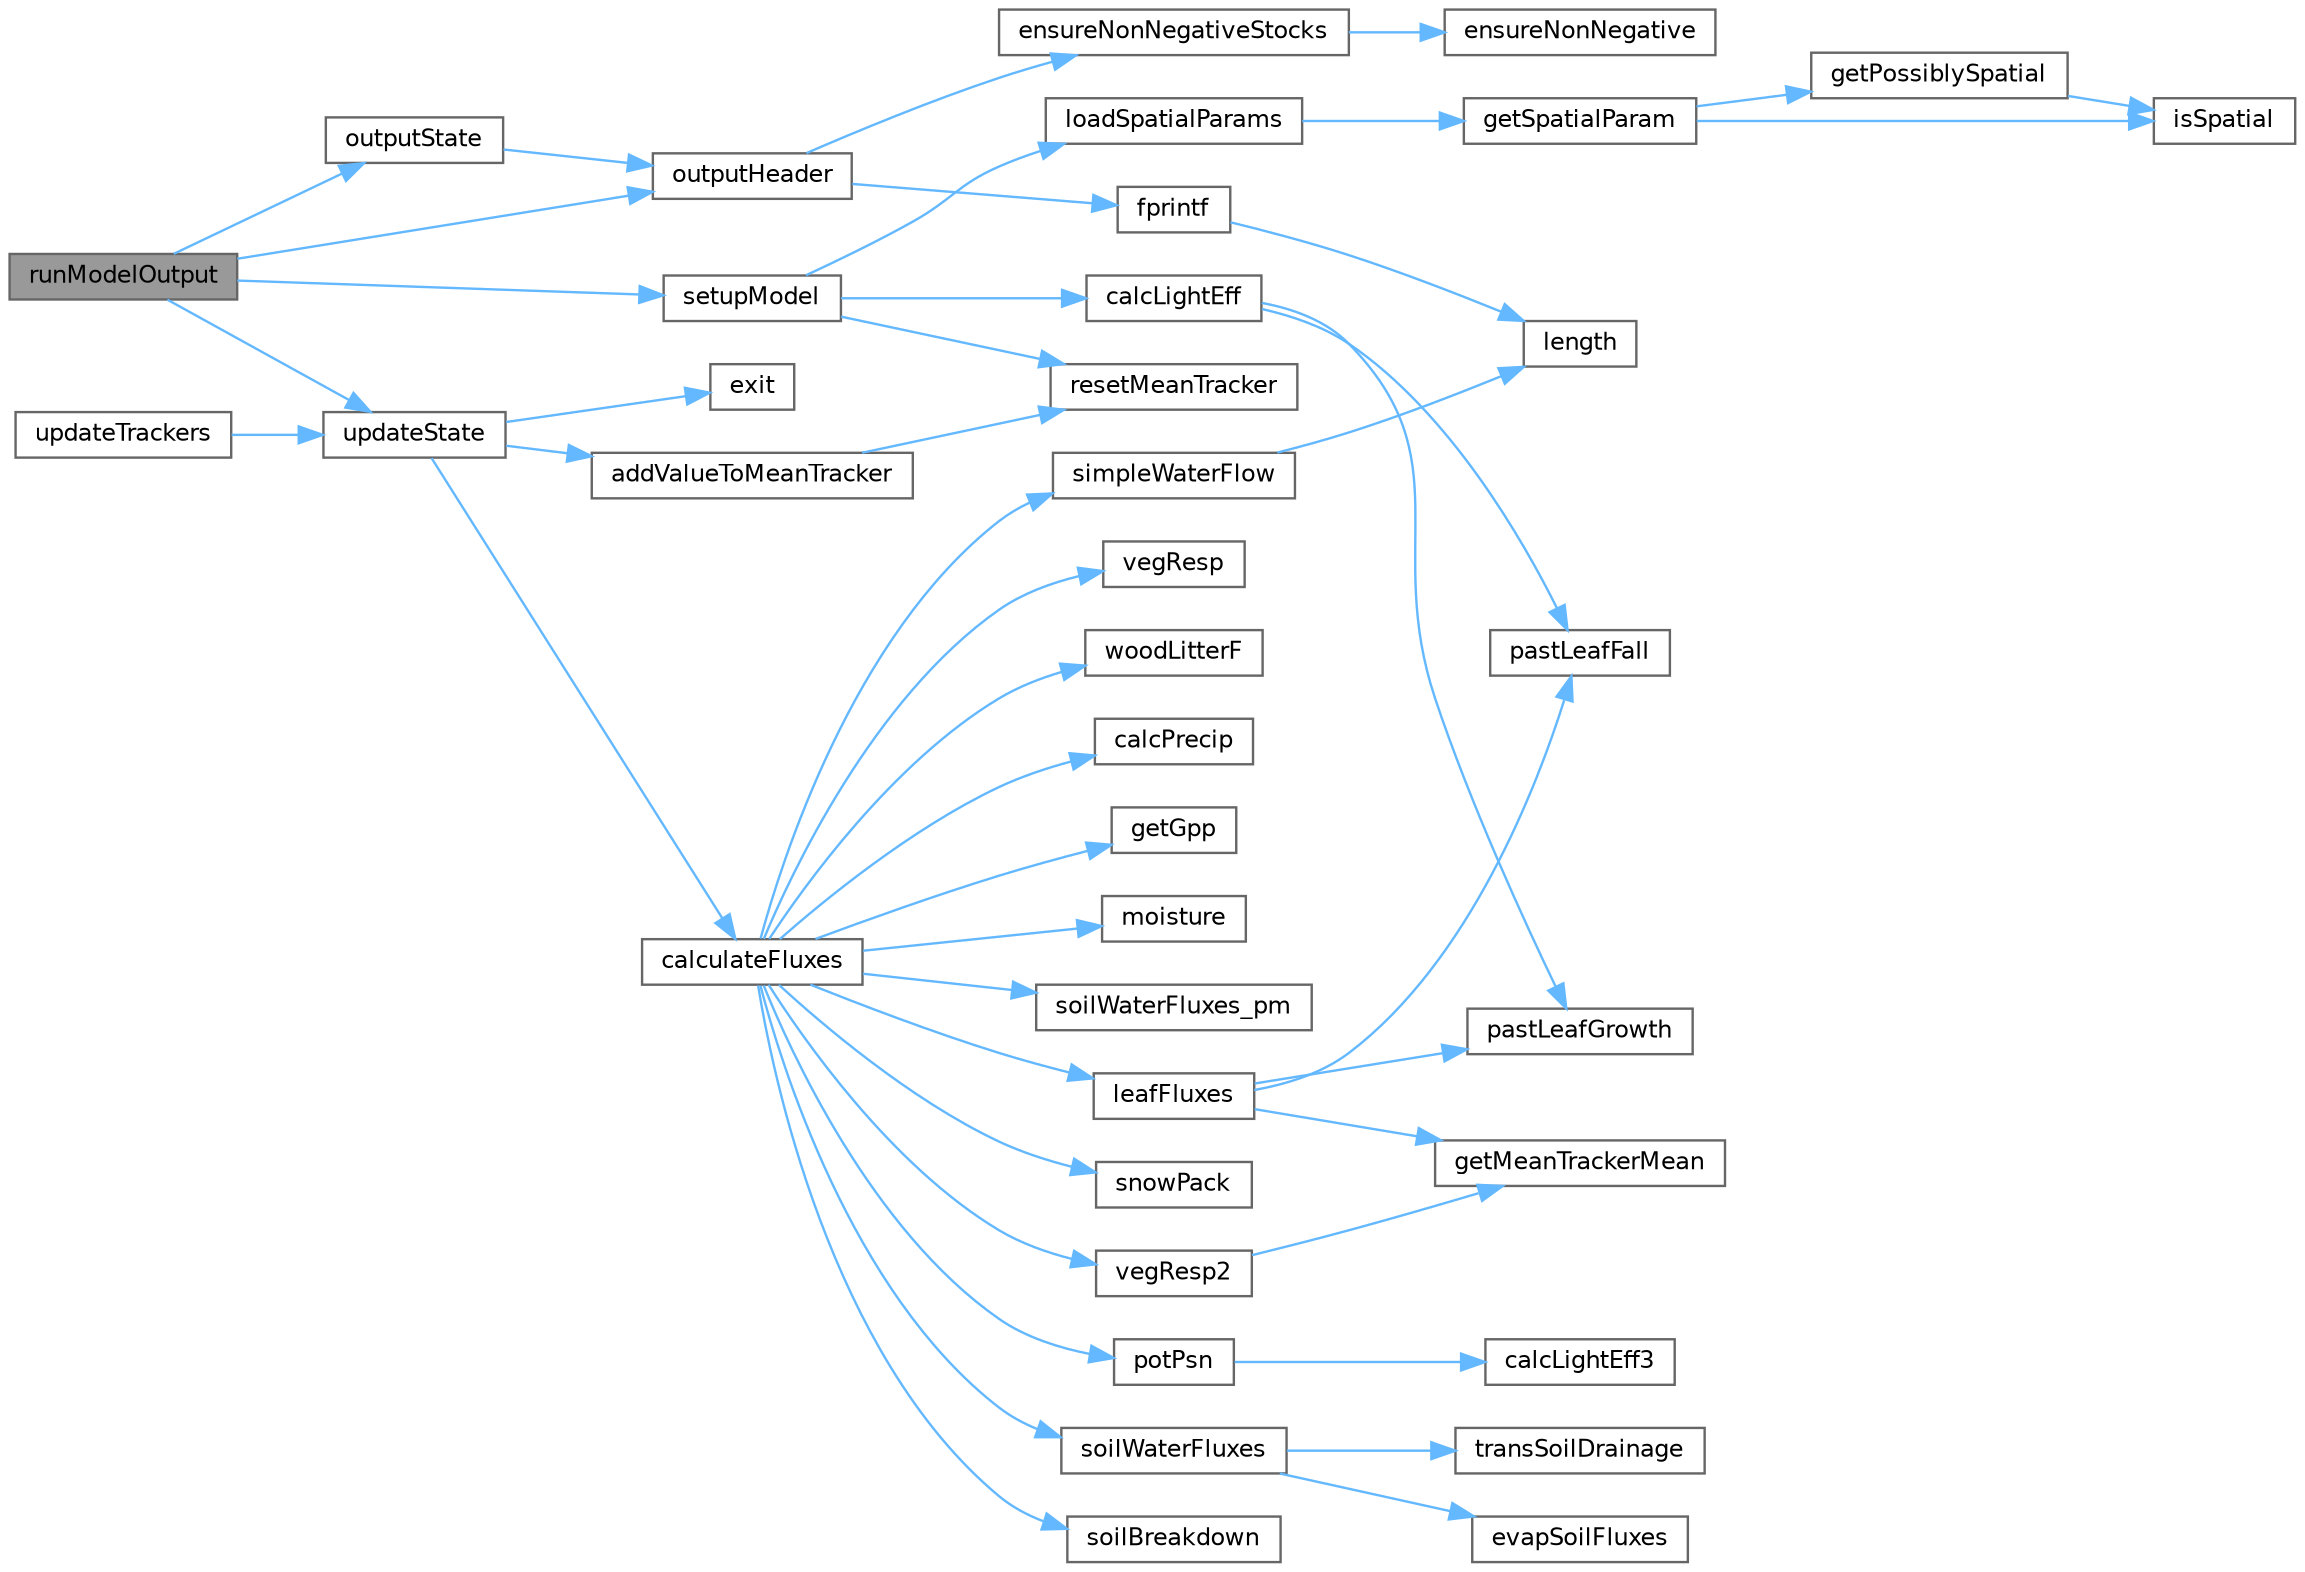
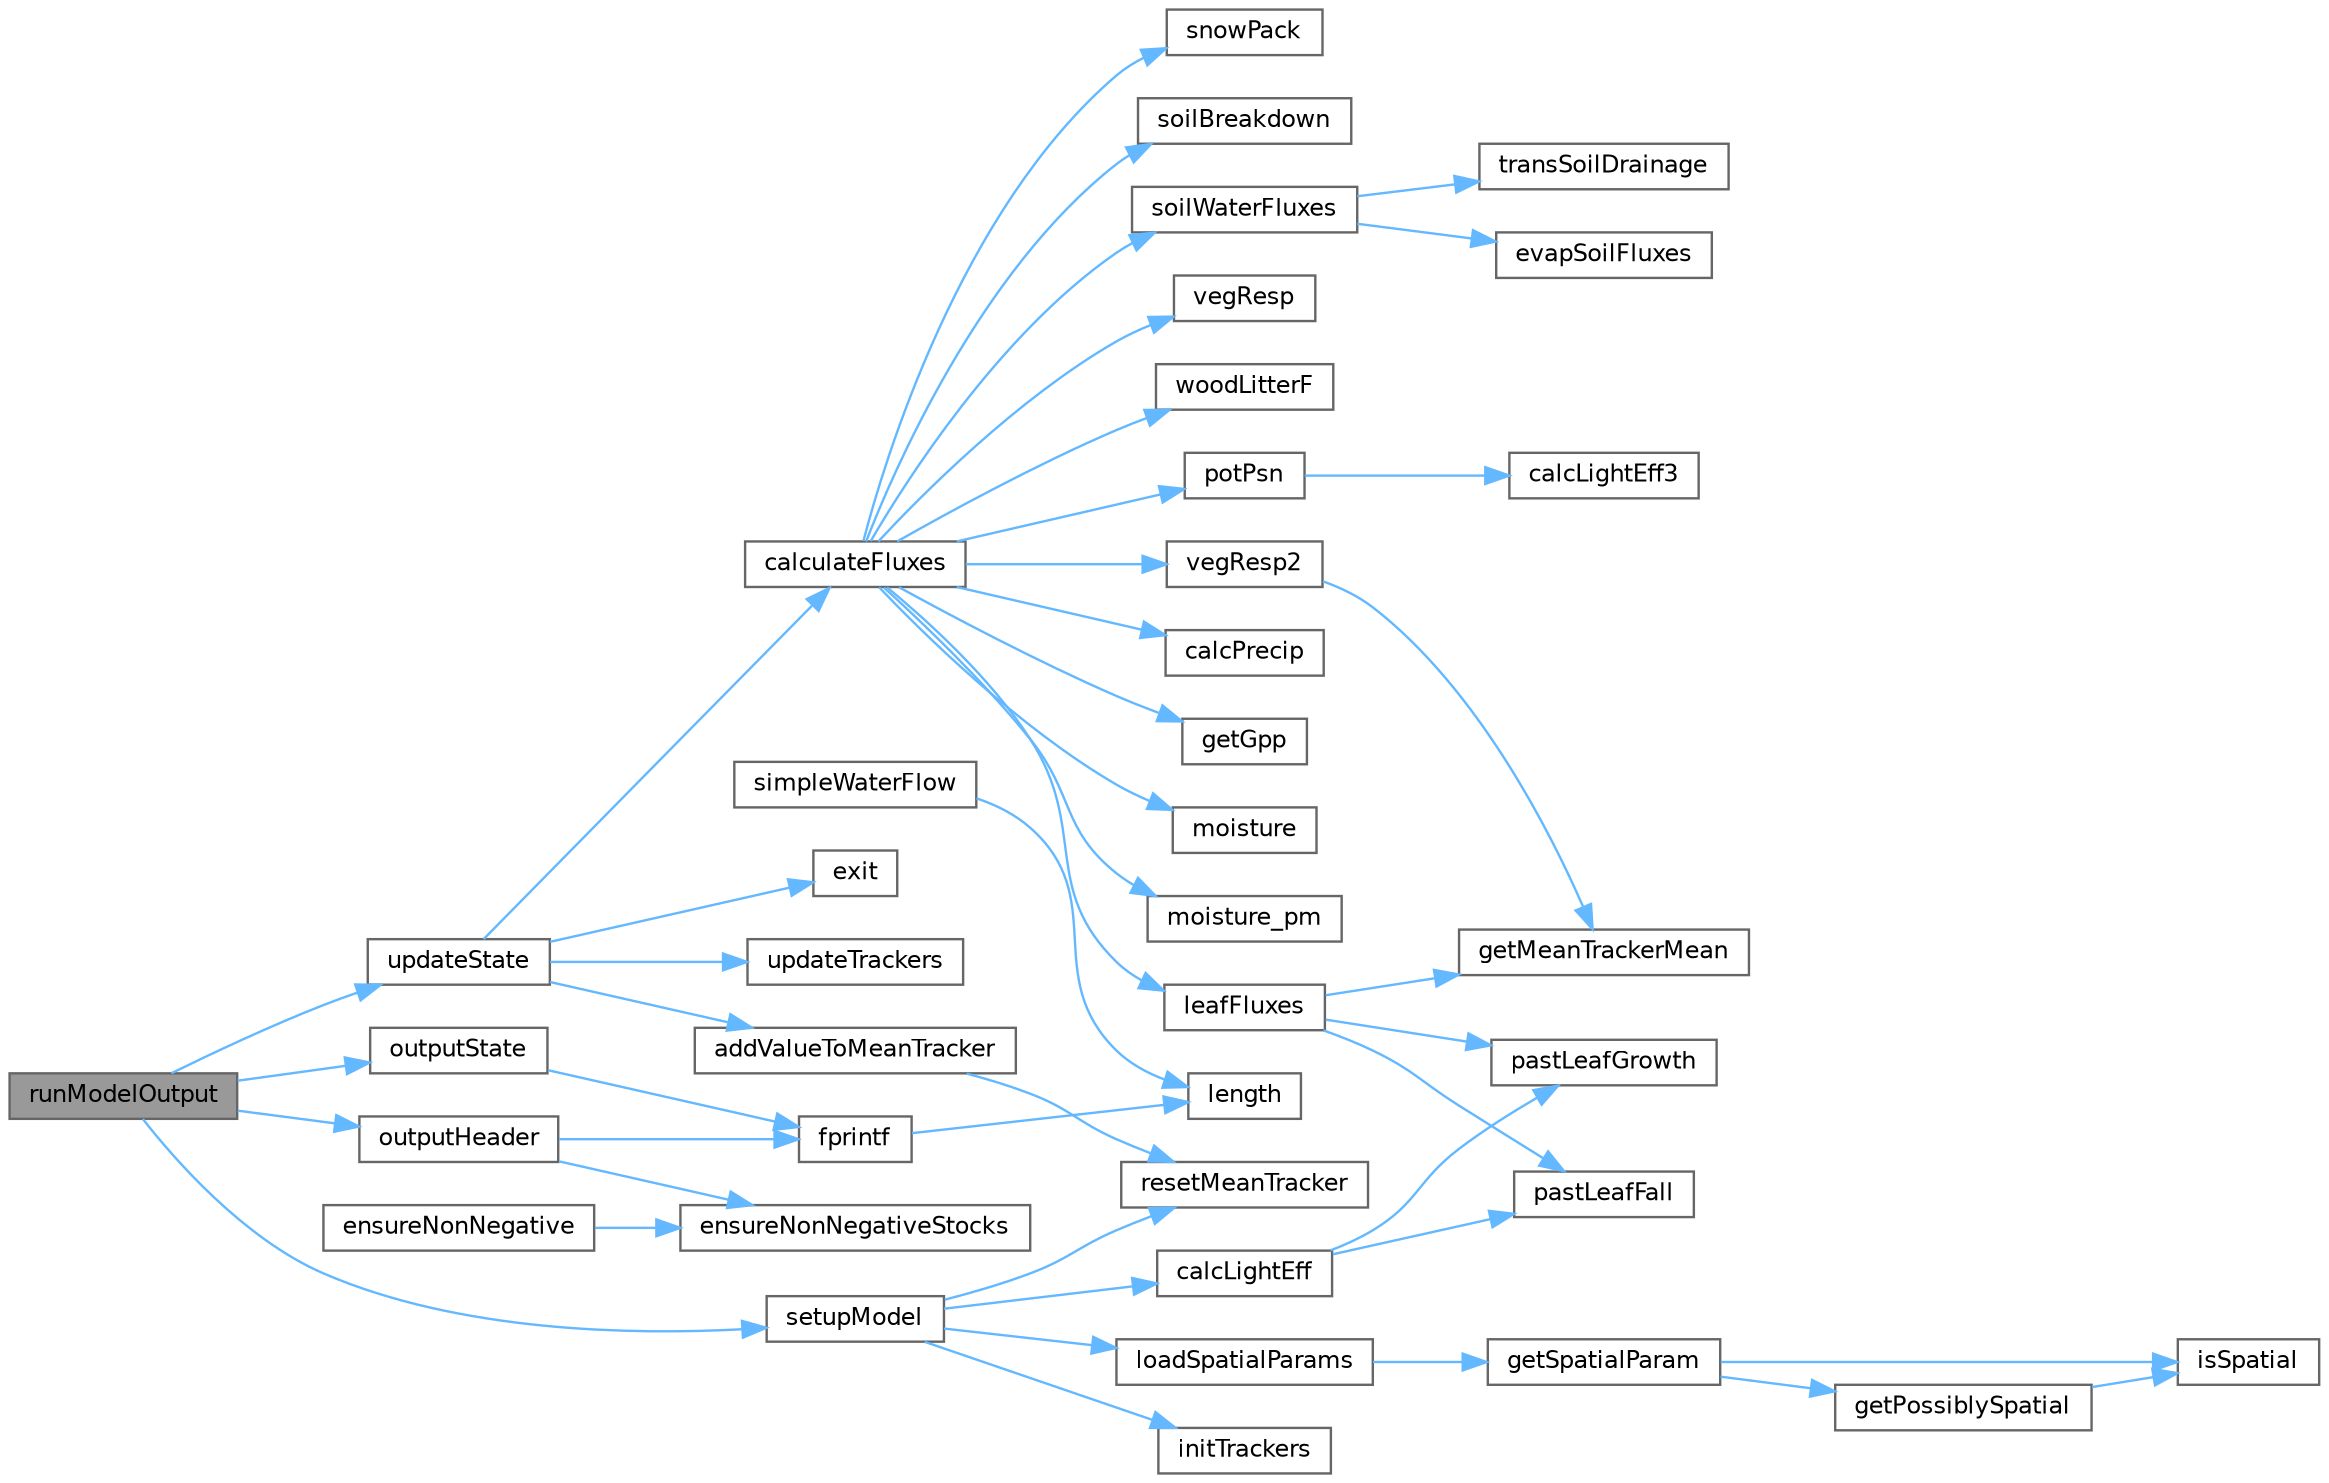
edge "ensureNonNegativeStocks" -> "ensureNonNegative": reversed
edge "outputState" -> "outputHeader": now "outputState" -> "fprintf"
edge "updateTrackers" -> "updateState": reversed
edge "calculateFluxes" -> "simpleWaterFlow": removed
node "soilWaterFluxes_pm": label "soilWaterFluxes_pm" -> "moisture_pm"
node "initTrackers": added
